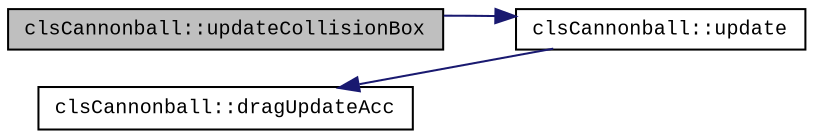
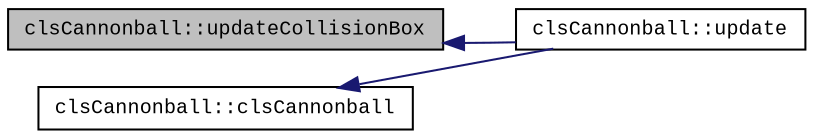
edge "clsCannonball::updateCollisionBox" -> "clsCannonball::update": reversed
node "clsCannonball::dragUpdateAcc": label "clsCannonball::dragUpdateAcc" -> "clsCannonball::clsCannonball"
